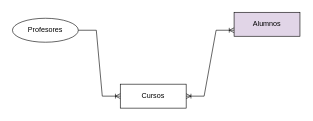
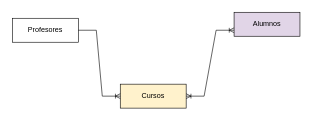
node "Profesores": shape ellipse -> rectangle
node "Cursos": fillcolor #ffffff -> #fff2cc
